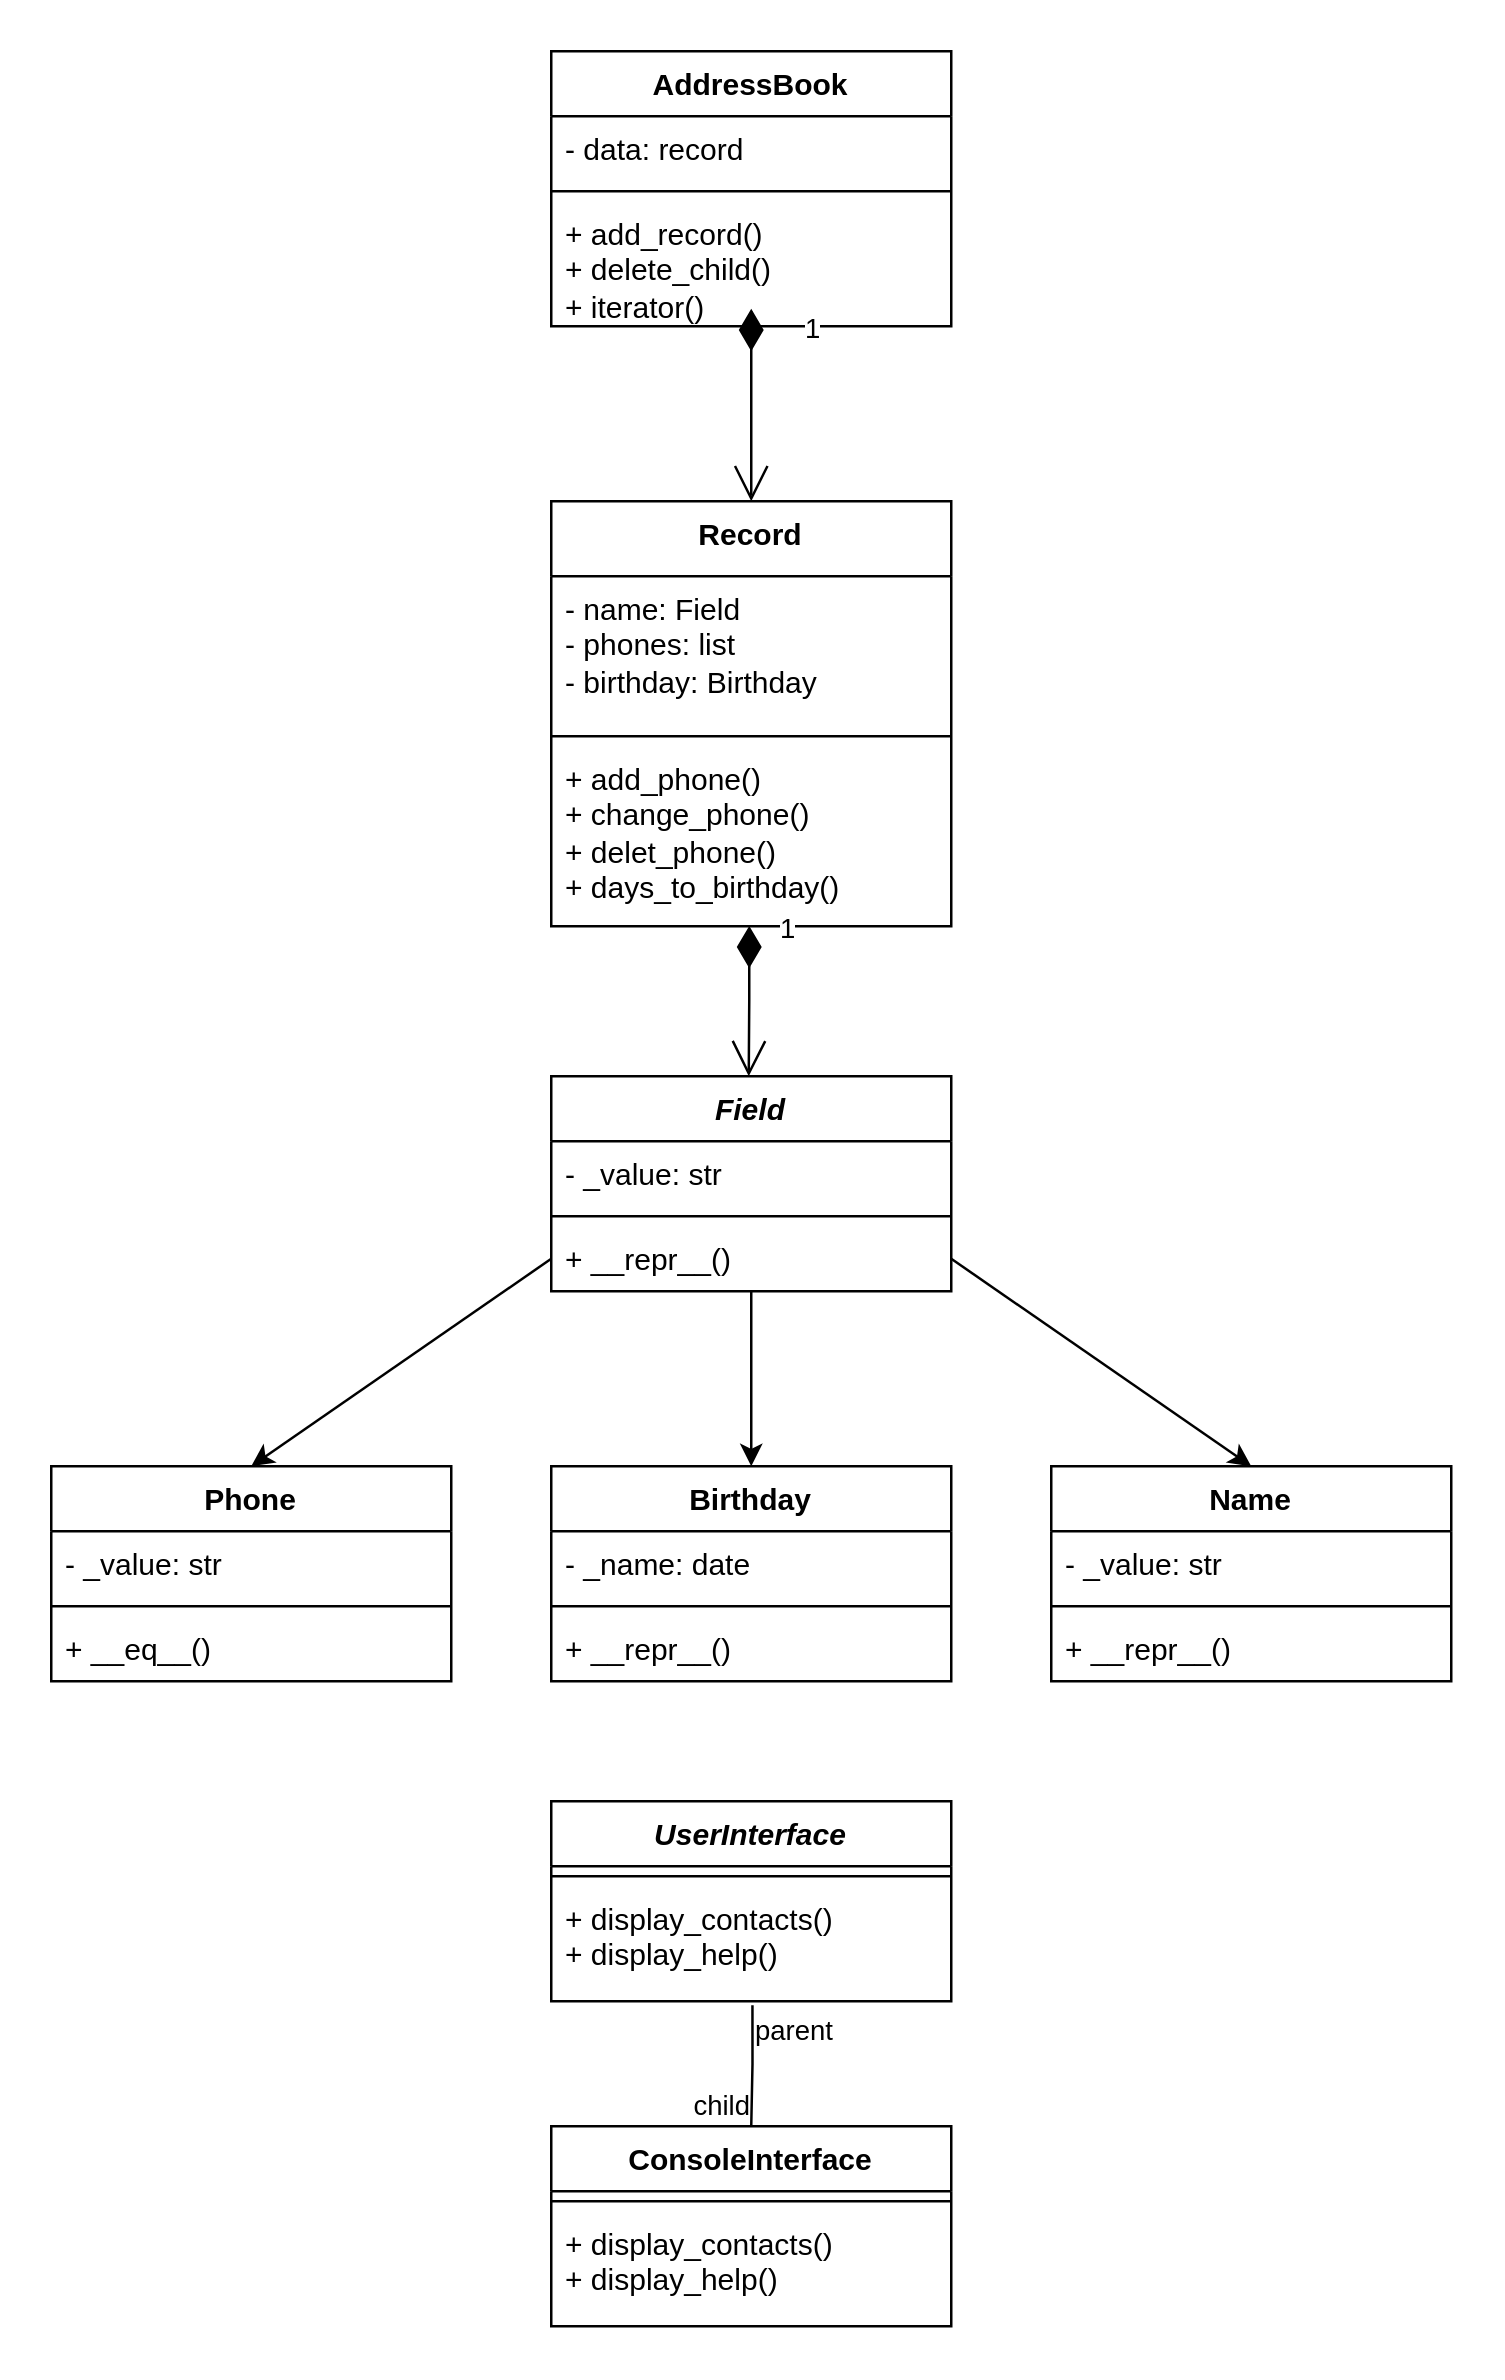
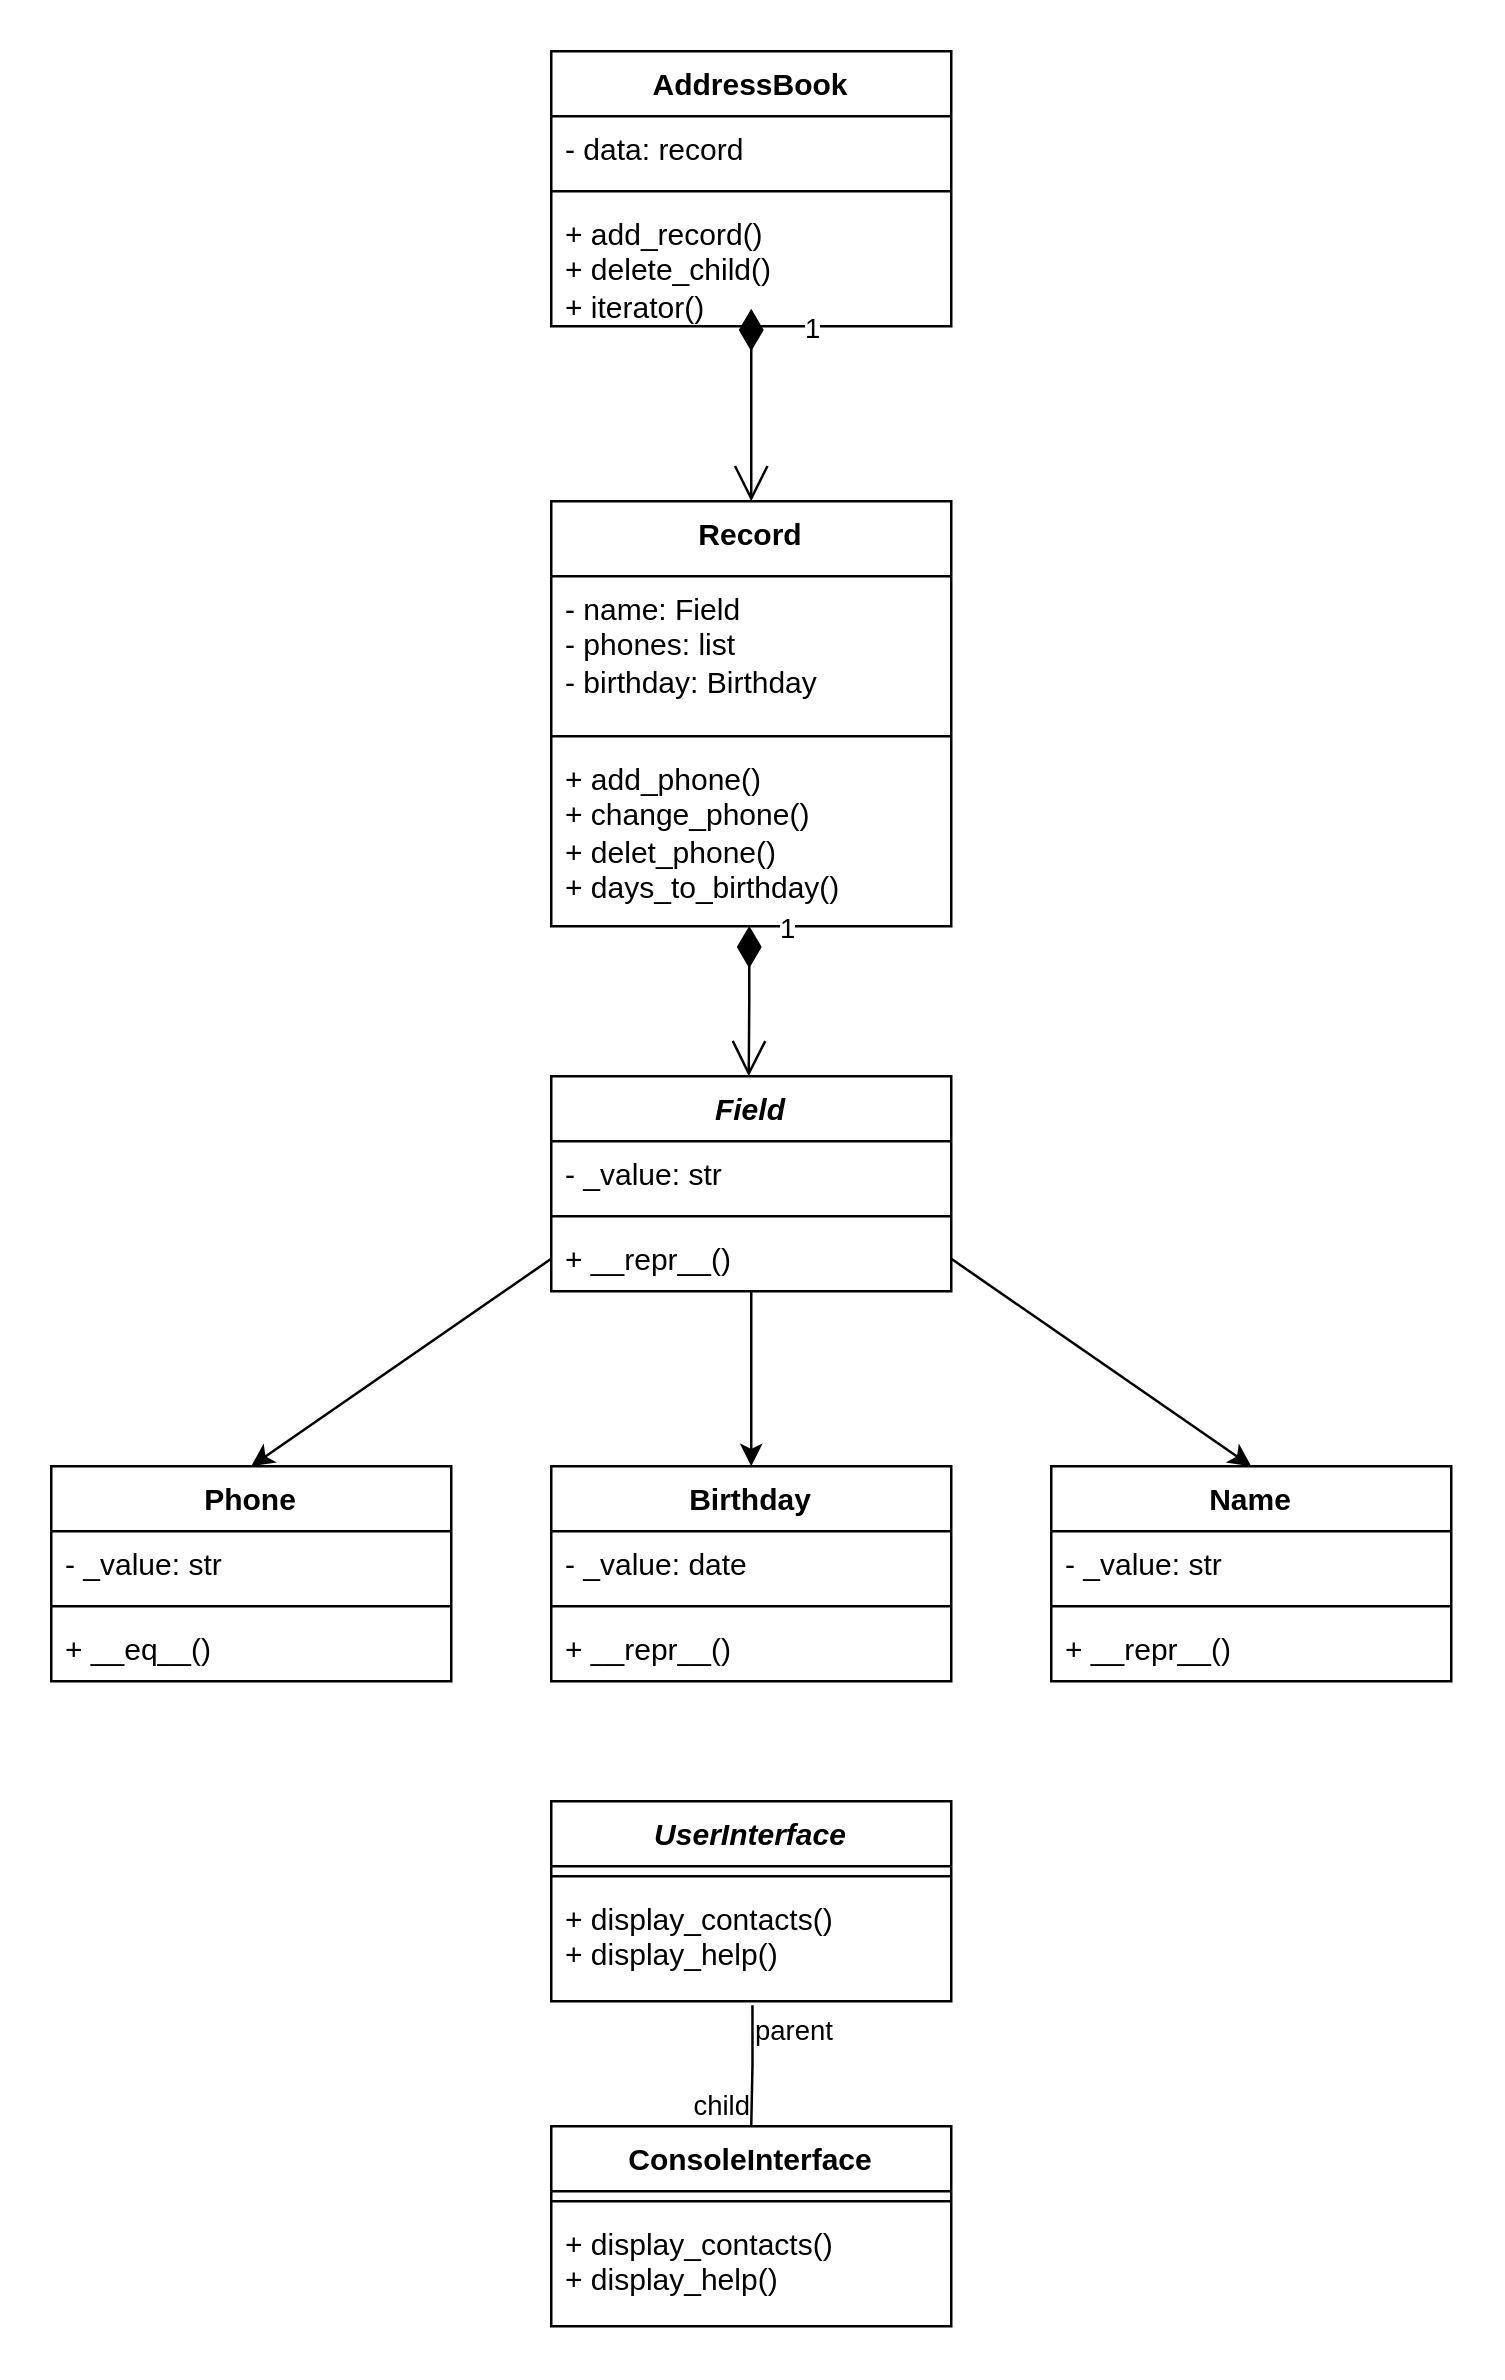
node "- _name: date": label "- _name: date" -> "- _value: date"
